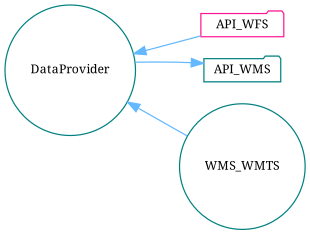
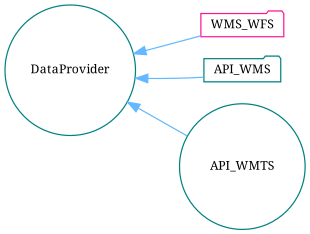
node "API_WFS": label "API_WFS" -> "WMS_WFS"
edge "DataProvider" -> "API_WMS": reversed
node "WMS_WMTS": label "WMS_WMTS" -> "API_WMTS"
